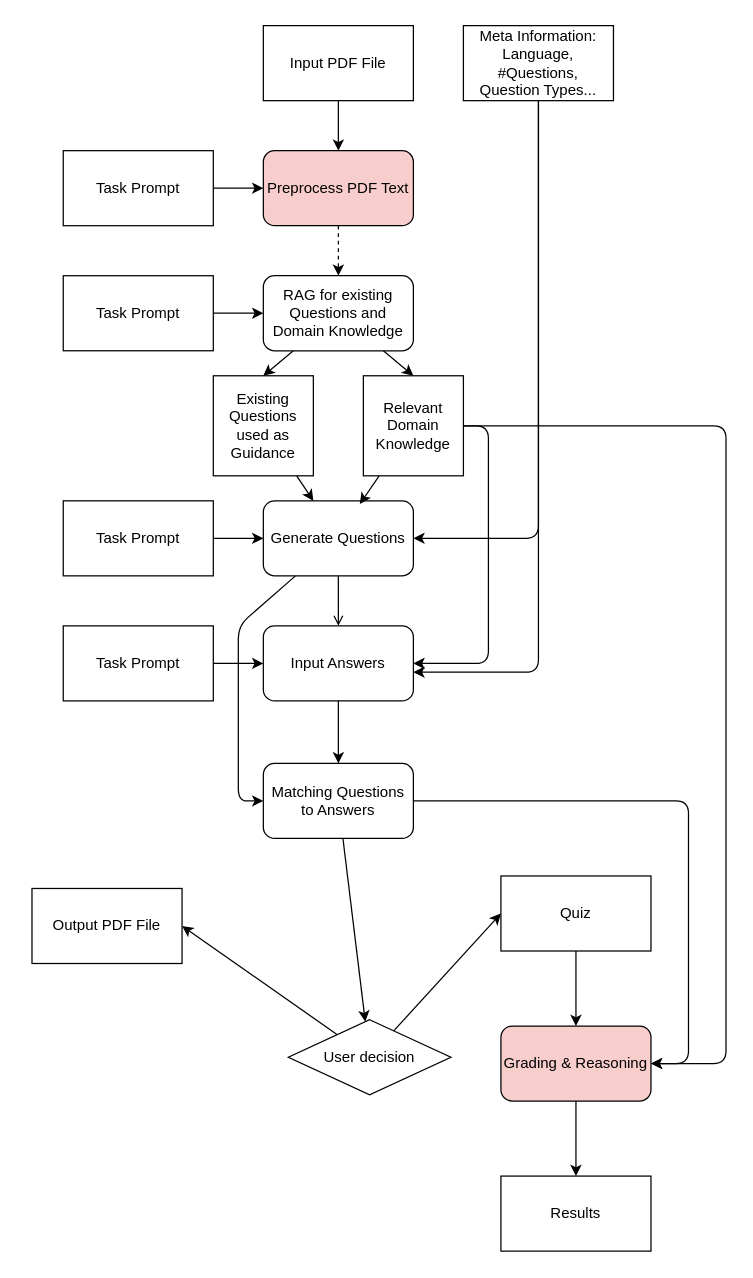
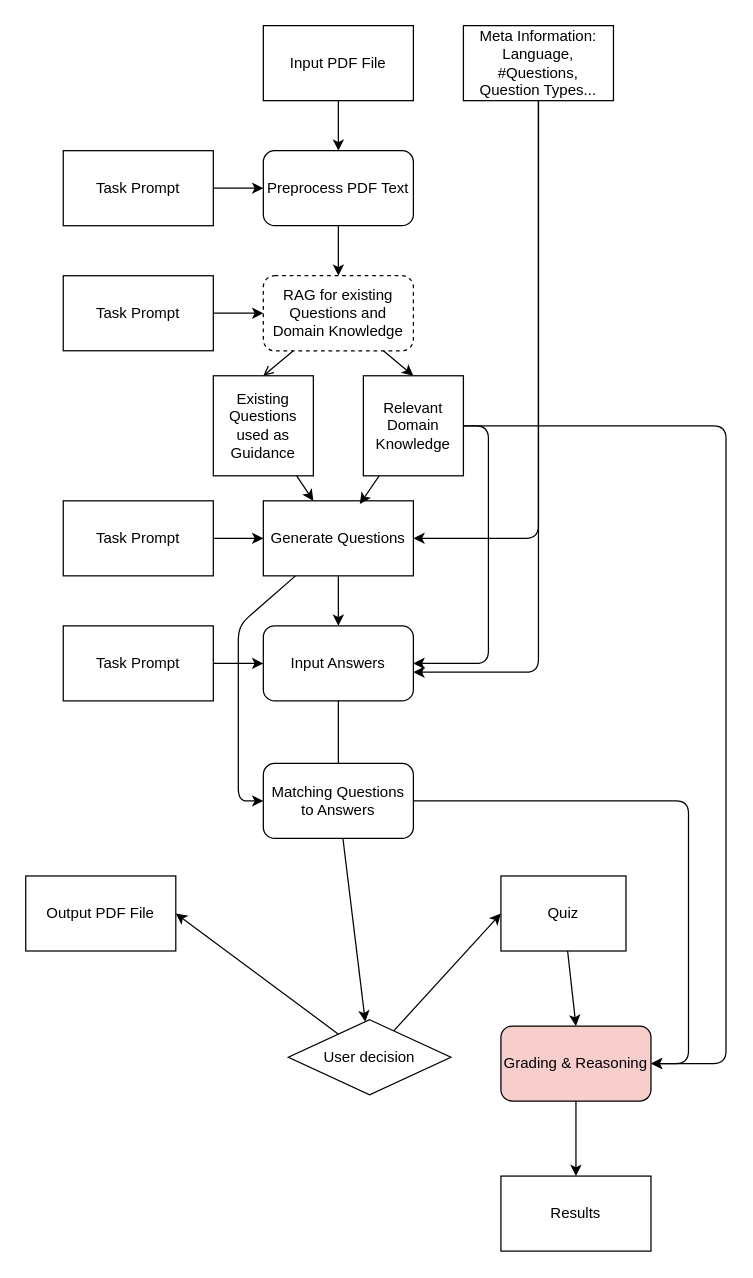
node "Preprocess PDF Text": fillcolor #f8cecc -> #ffffff
edge "Preprocess PDF Text" -> "RAG for existing Questions and Domain Knowledge": style dashed -> solid
node "RAG for existing Questions and Domain Knowledge": style solid -> dashed
edge "RAG for existing Questions and Domain Knowledge" -> "Existing Questions used as Guidance": arrowhead classic -> open
node "Generate Questions": shape rounded rectangle -> rectangle
edge "Generate Questions" -> "Input Answers": arrowhead open -> classic
edge "Input Answers" -> "Matching Questions to Answers": arrowhead classic -> none
node "Quiz": size 150x75 -> 125x75
node "Output PDF File": moved (107, 926) -> (101, 913)
